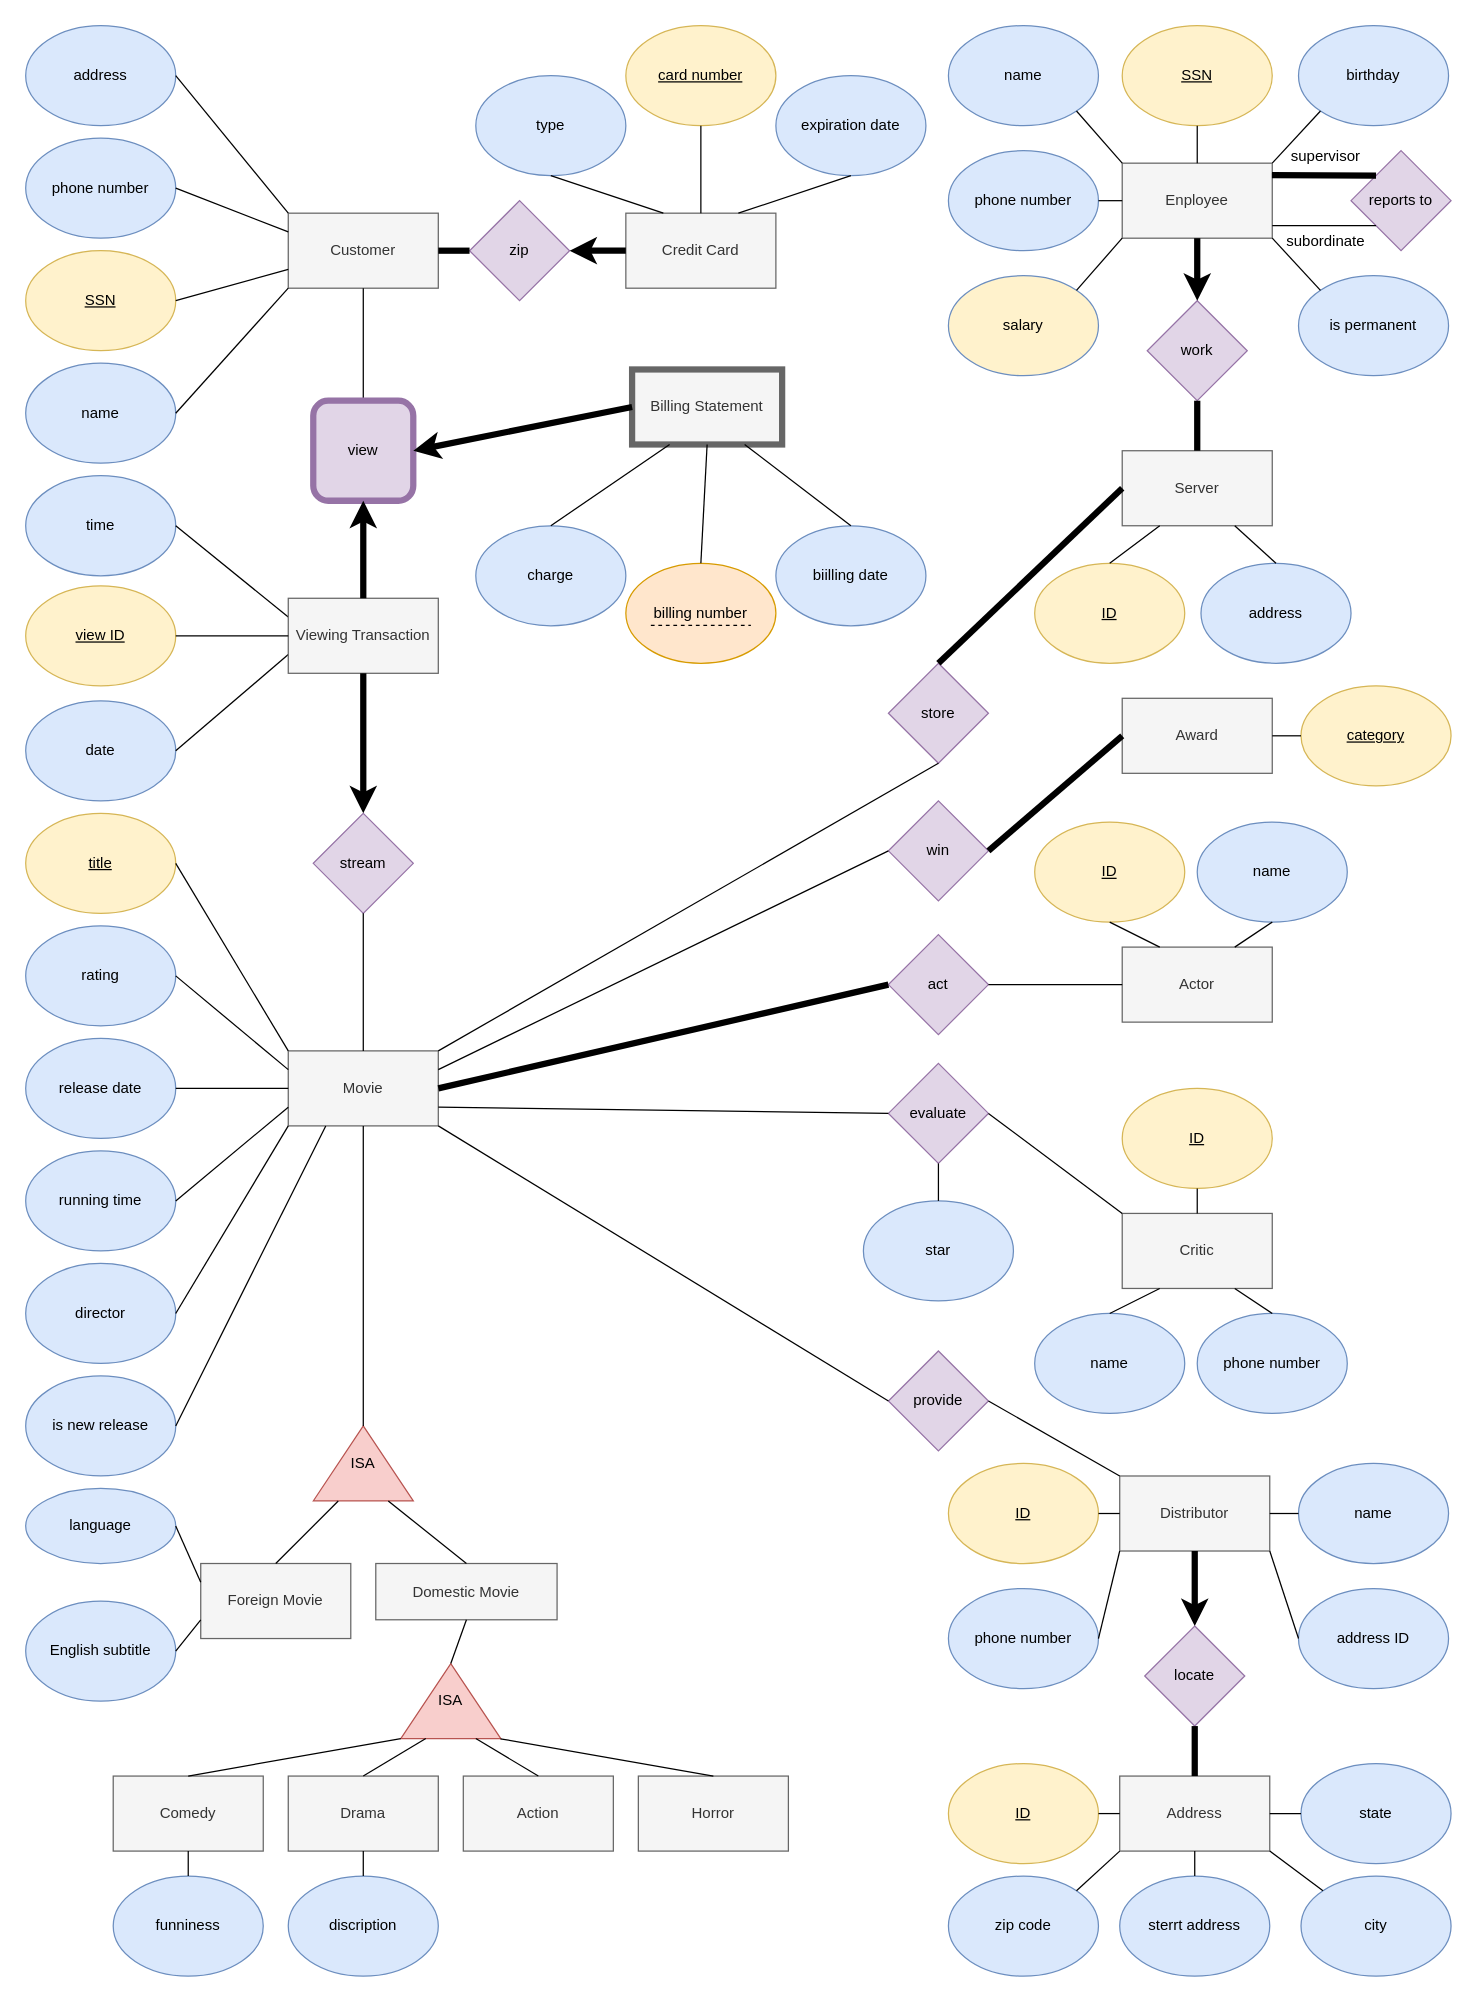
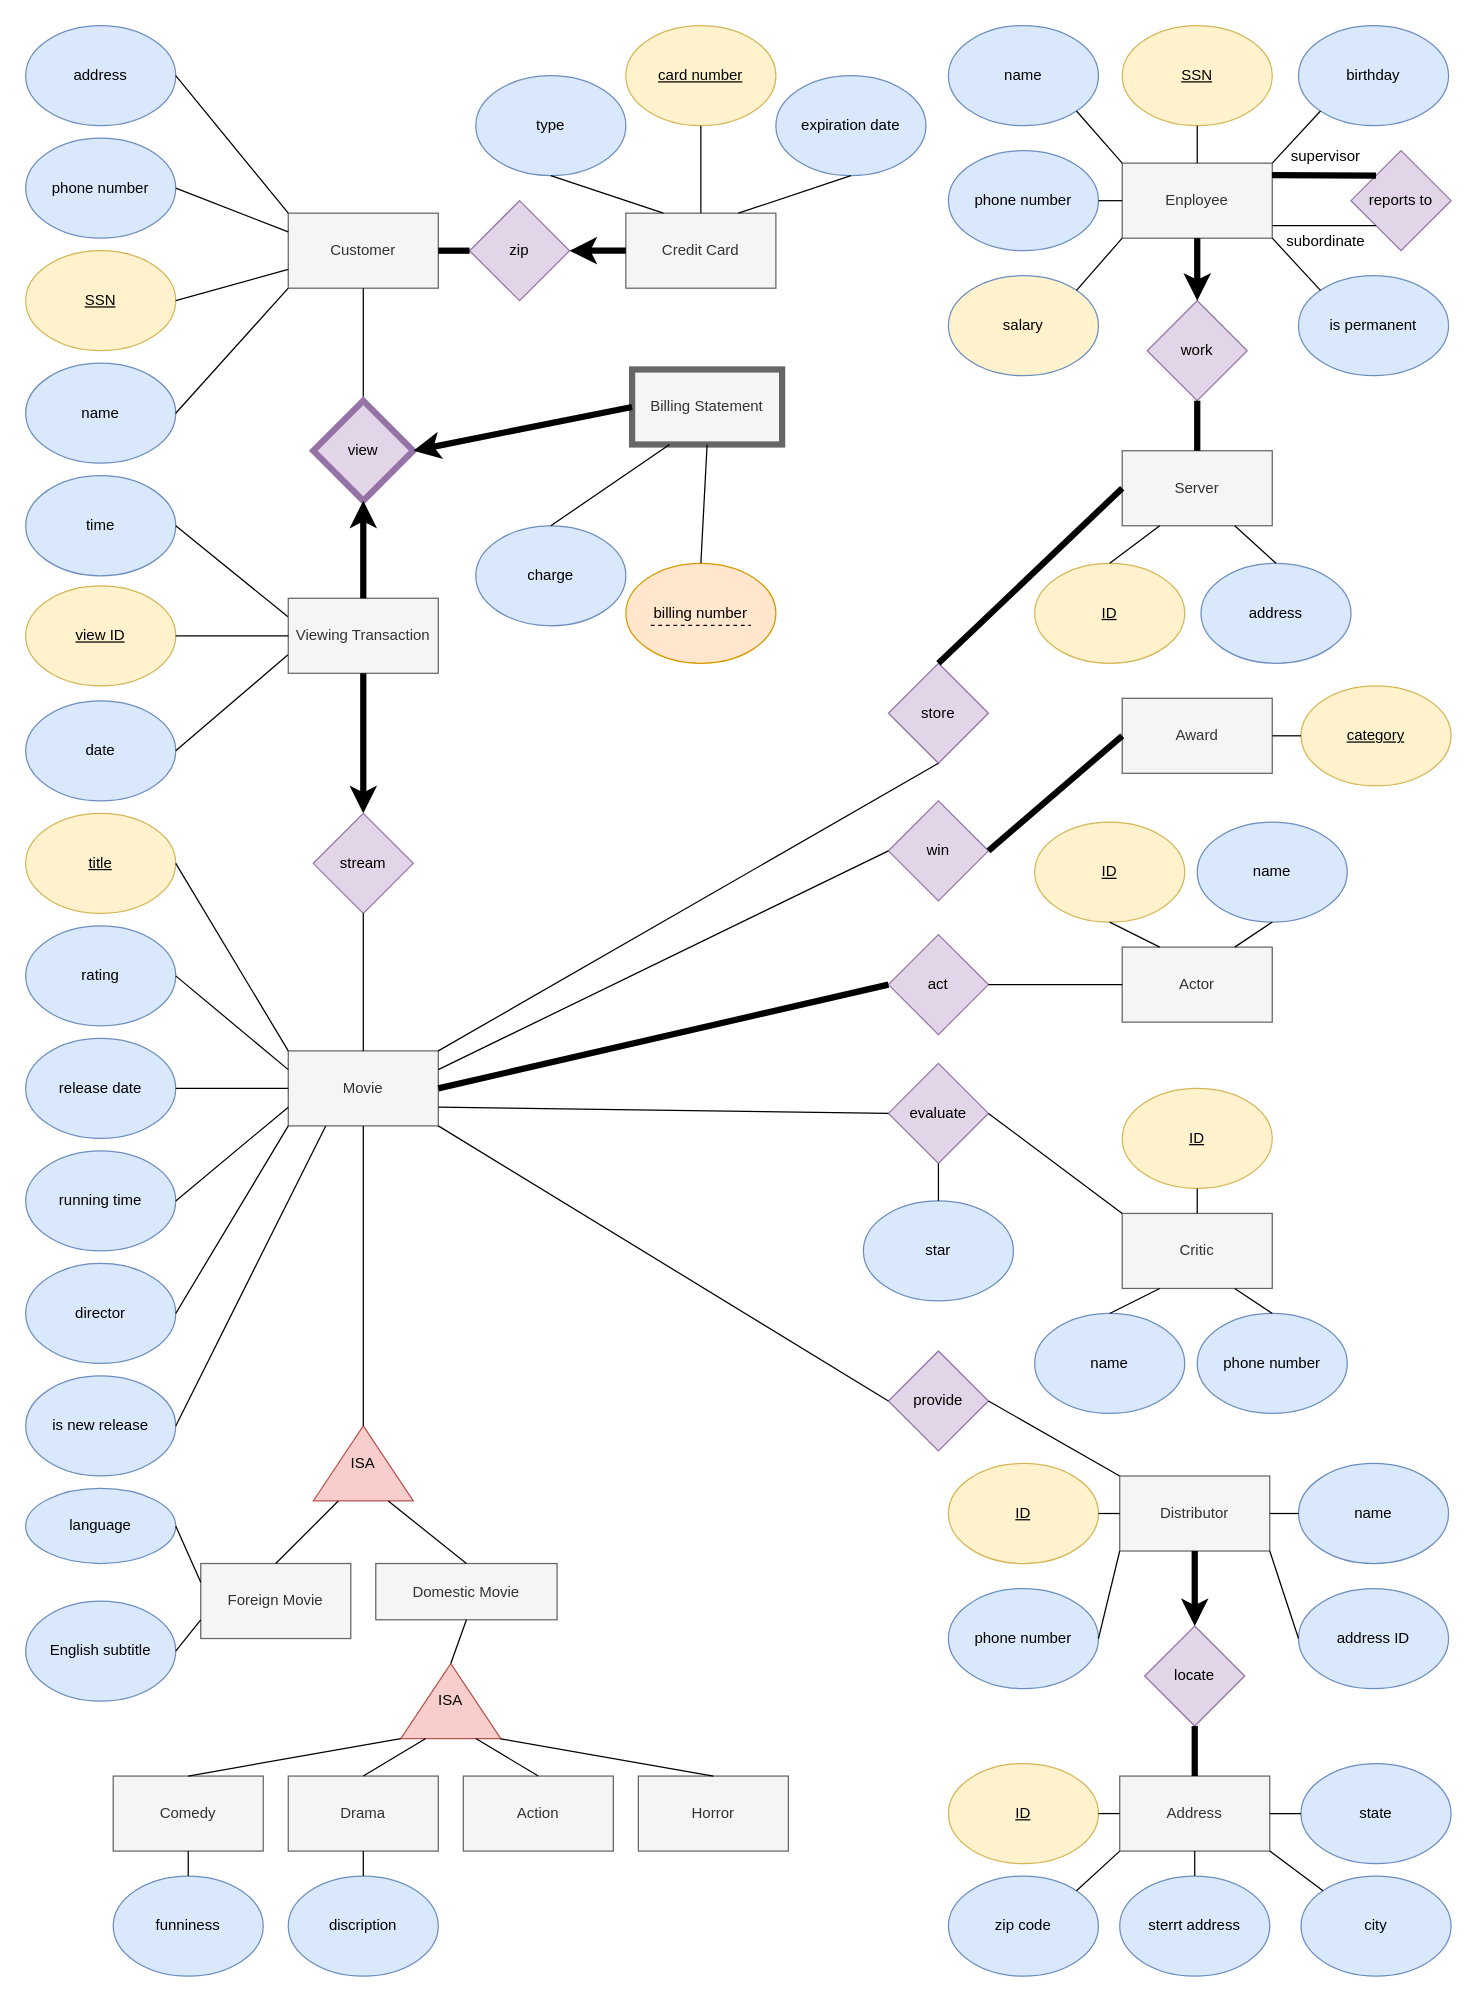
node "view": shape rounded rectangle -> diamond
edge "Billing Statement" -- "biilling date": removed
node "biilling date": removed
